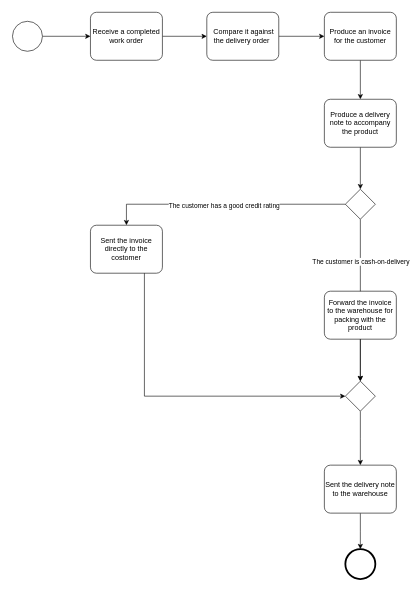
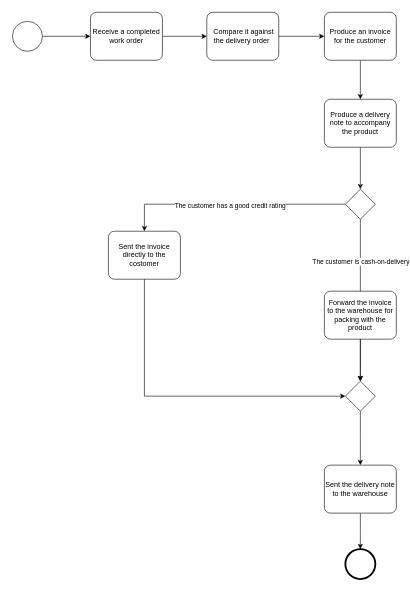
node "Sent the invoice directly to the costomer": moved (126, 249) -> (144, 255)
